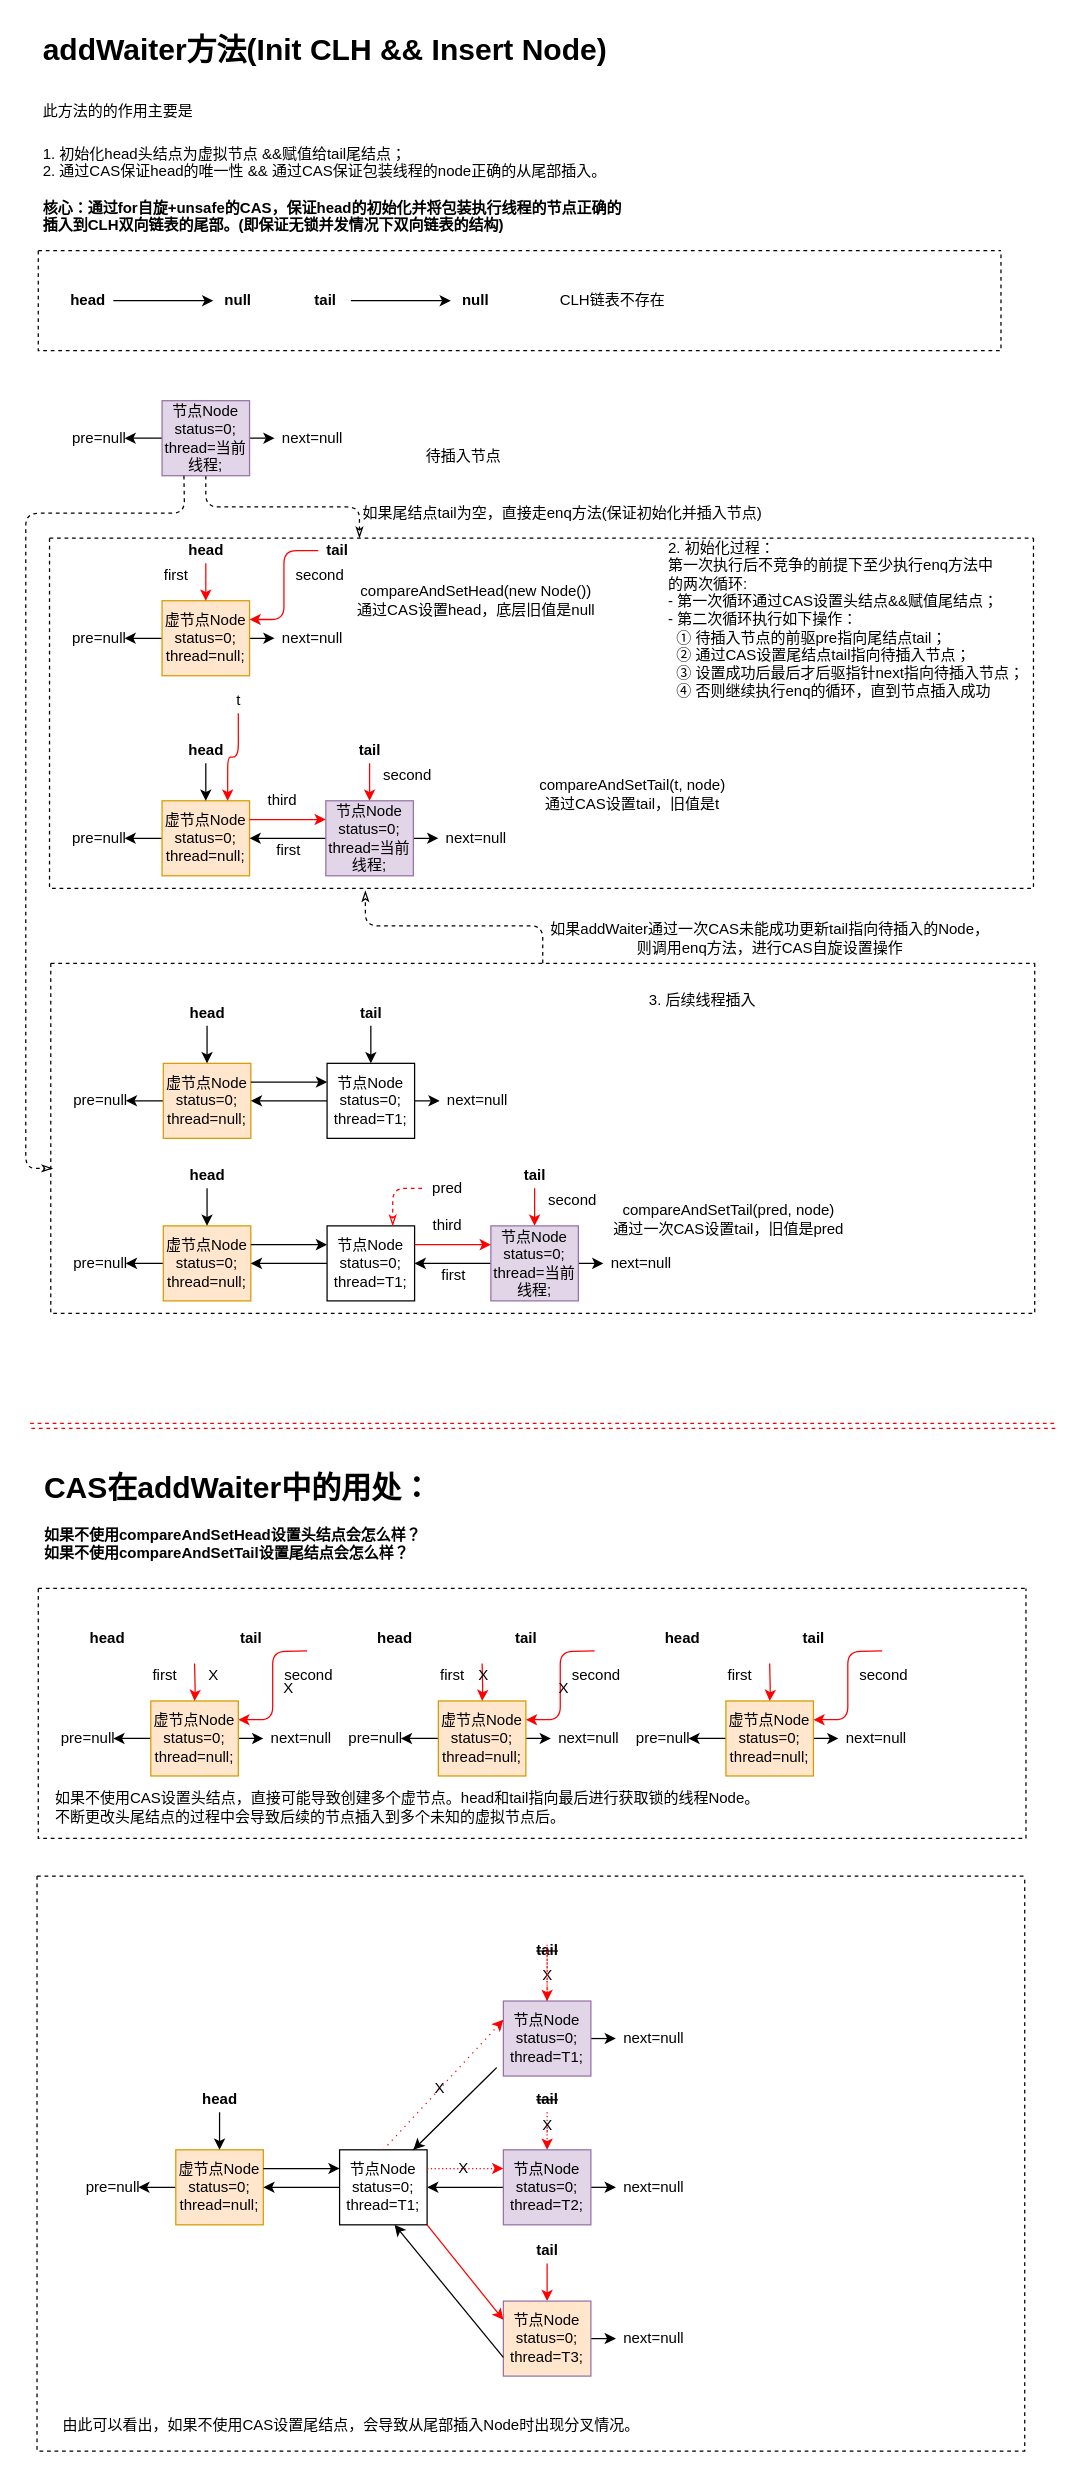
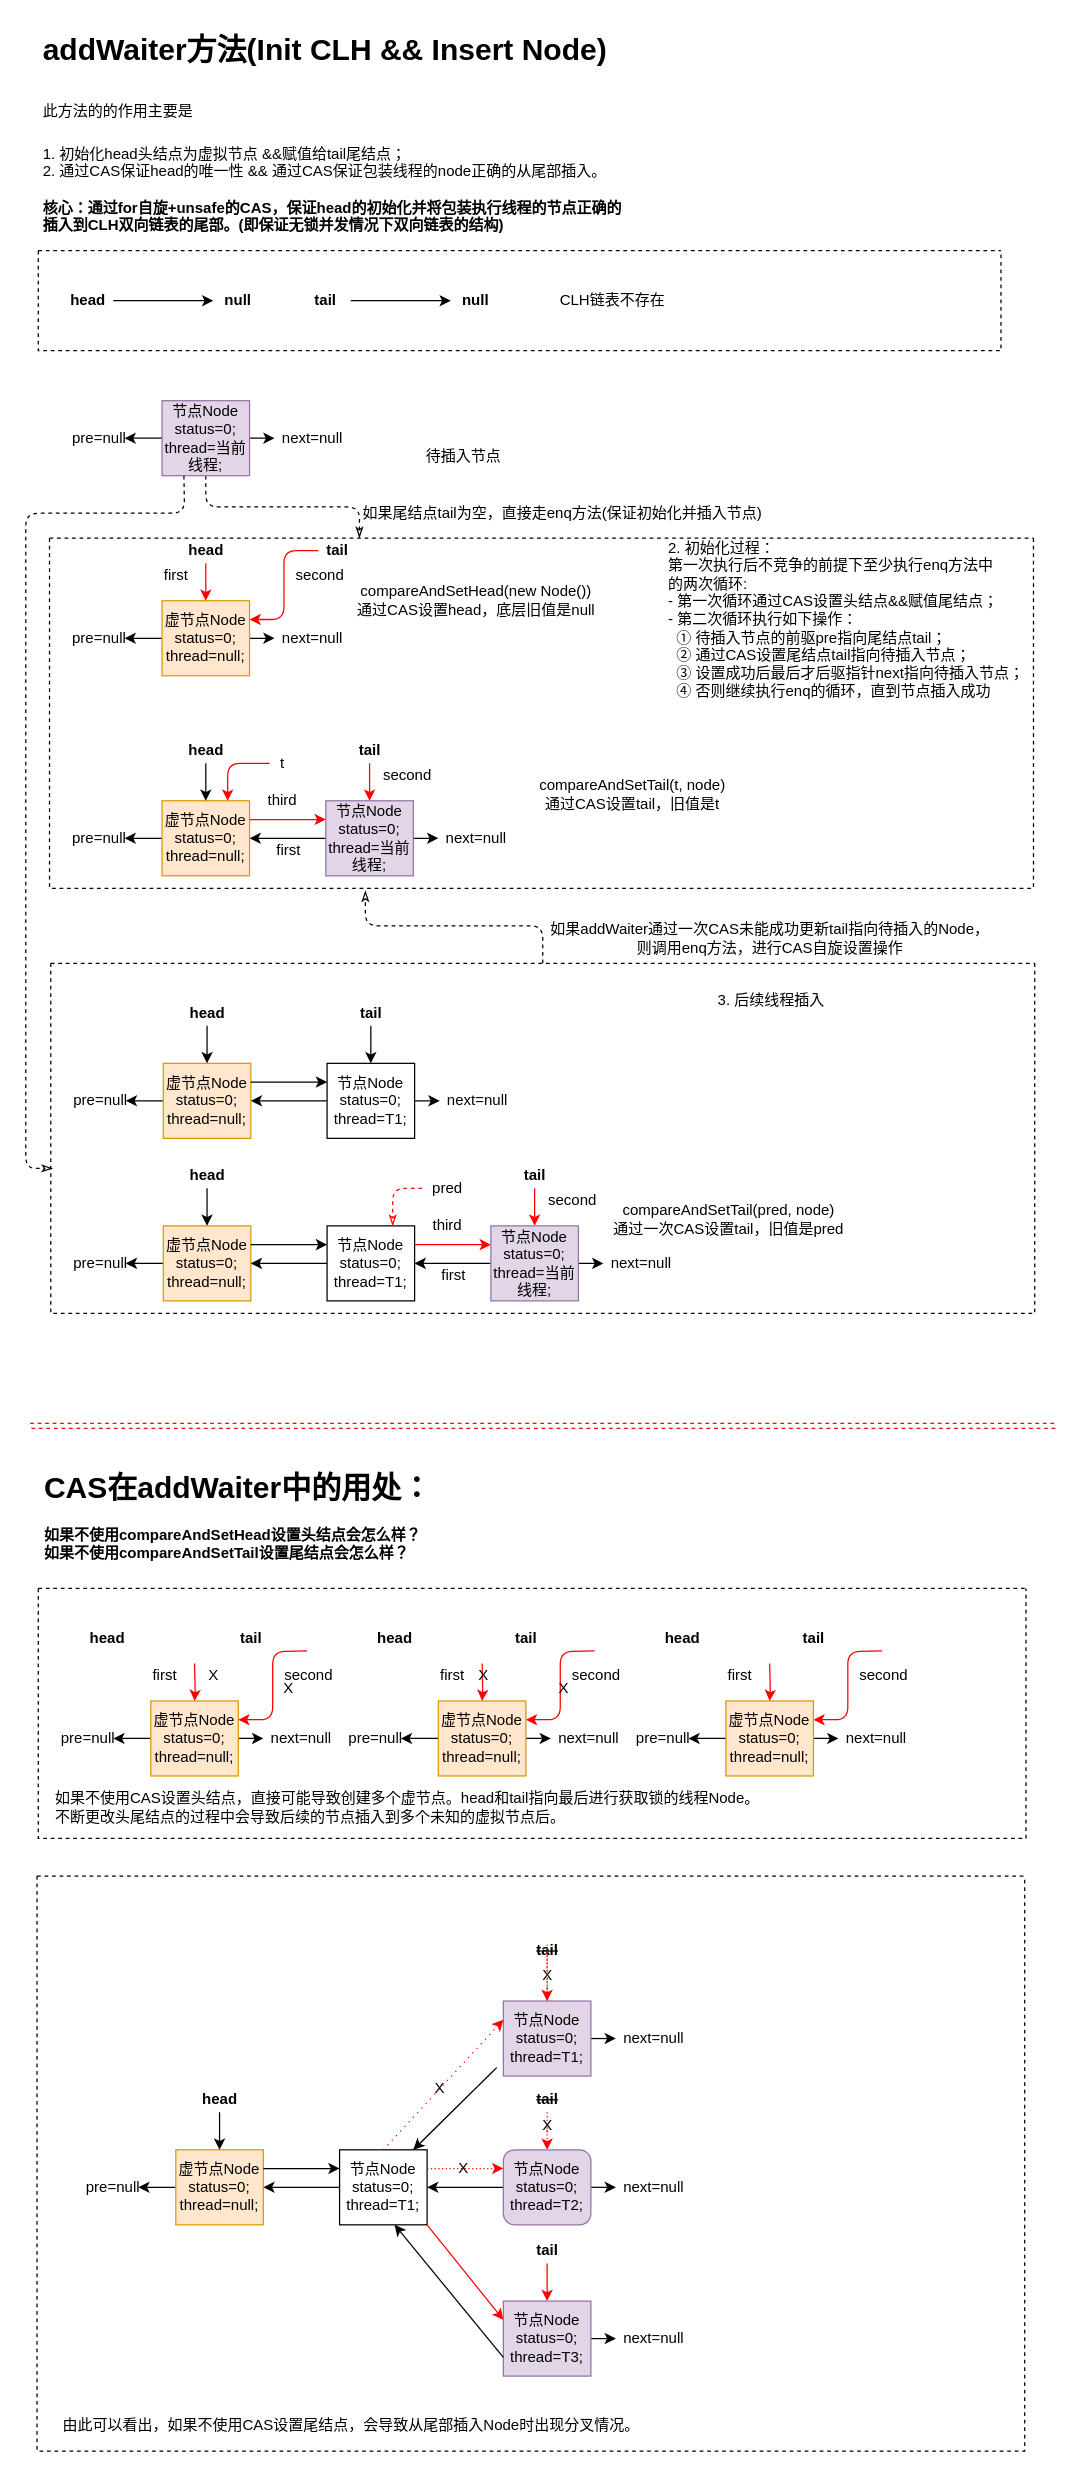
node "t": moved (238, 701) -> (282, 763)
node "3. 后续线程插入": moved (702, 1001) -> (771, 1001)
node "节点Node status=0; thread=T2;": shape rectangle -> rounded rectangle
node "节点Node status=0; thread=T3;": fillcolor #ffe6cc -> #e1d5e7
